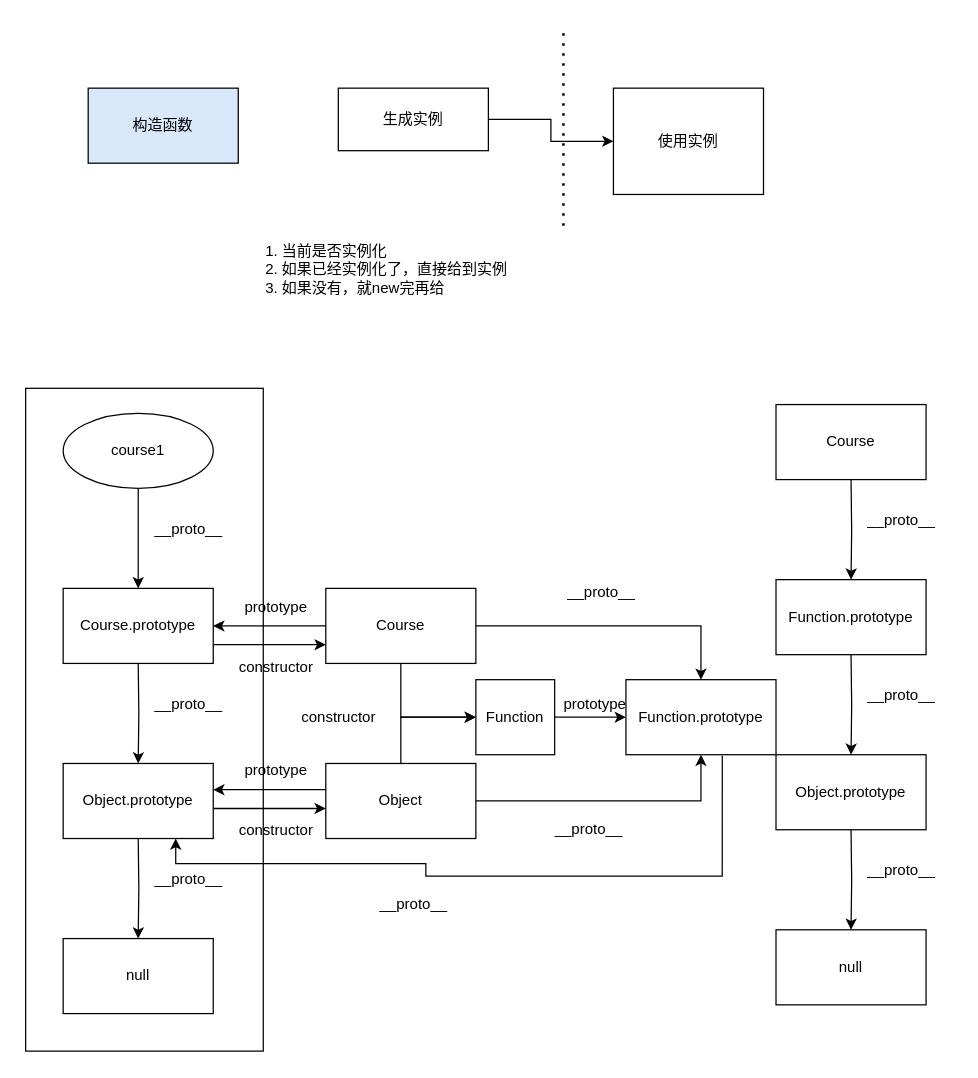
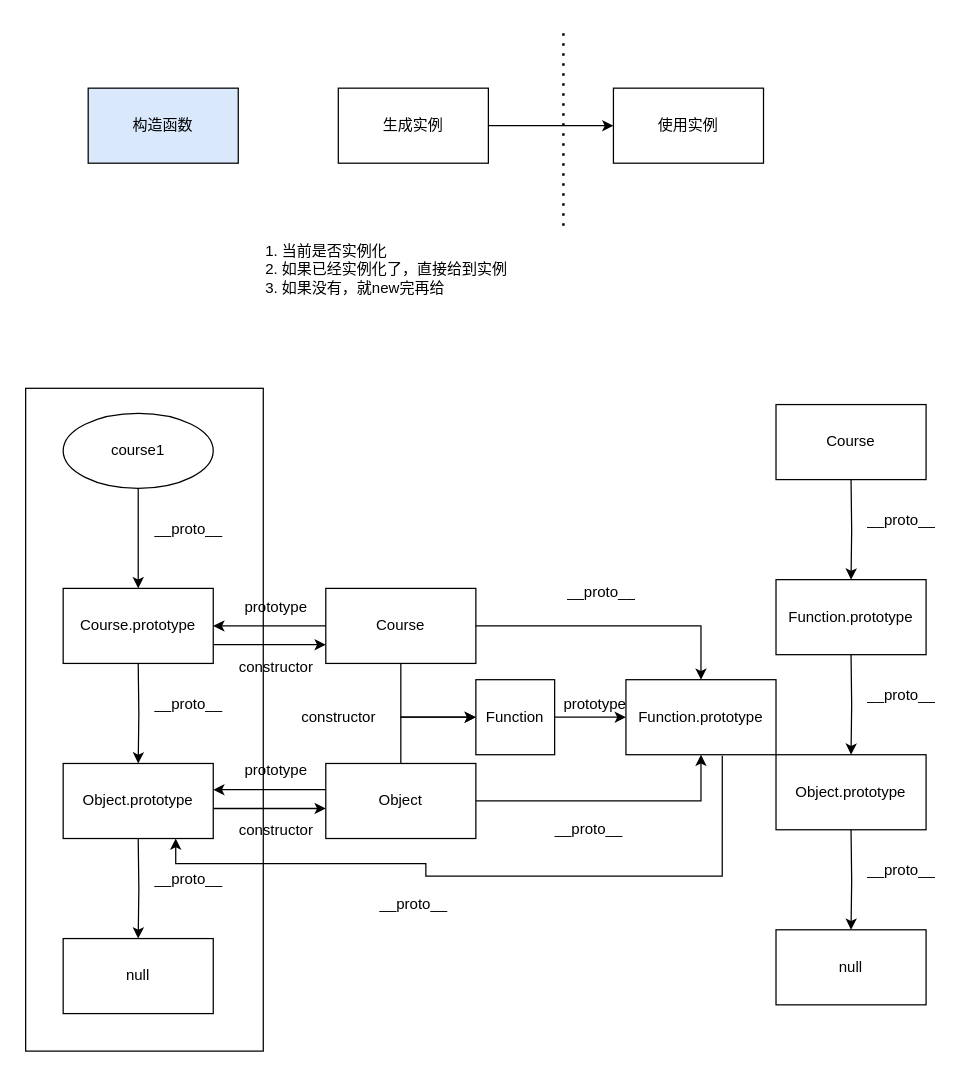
node "生成实例": size 150x63 -> 150x75
node "使用实例": size 150x106 -> 150x75
